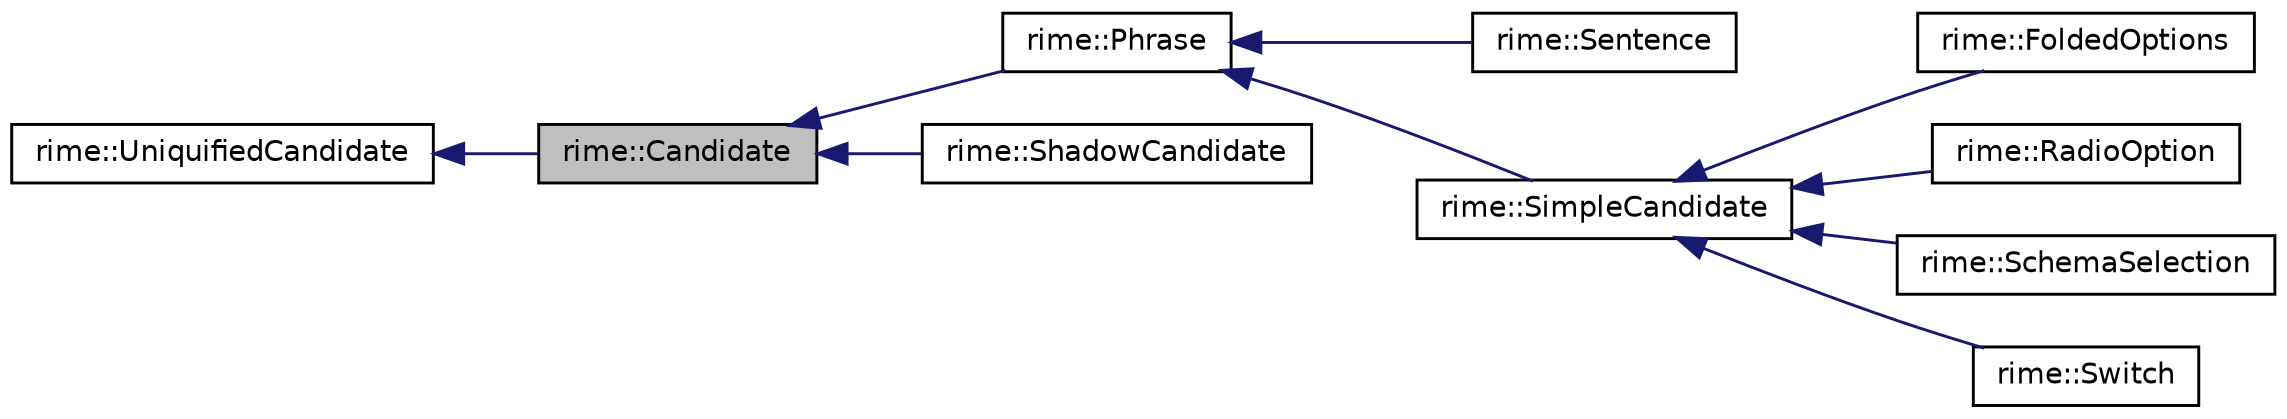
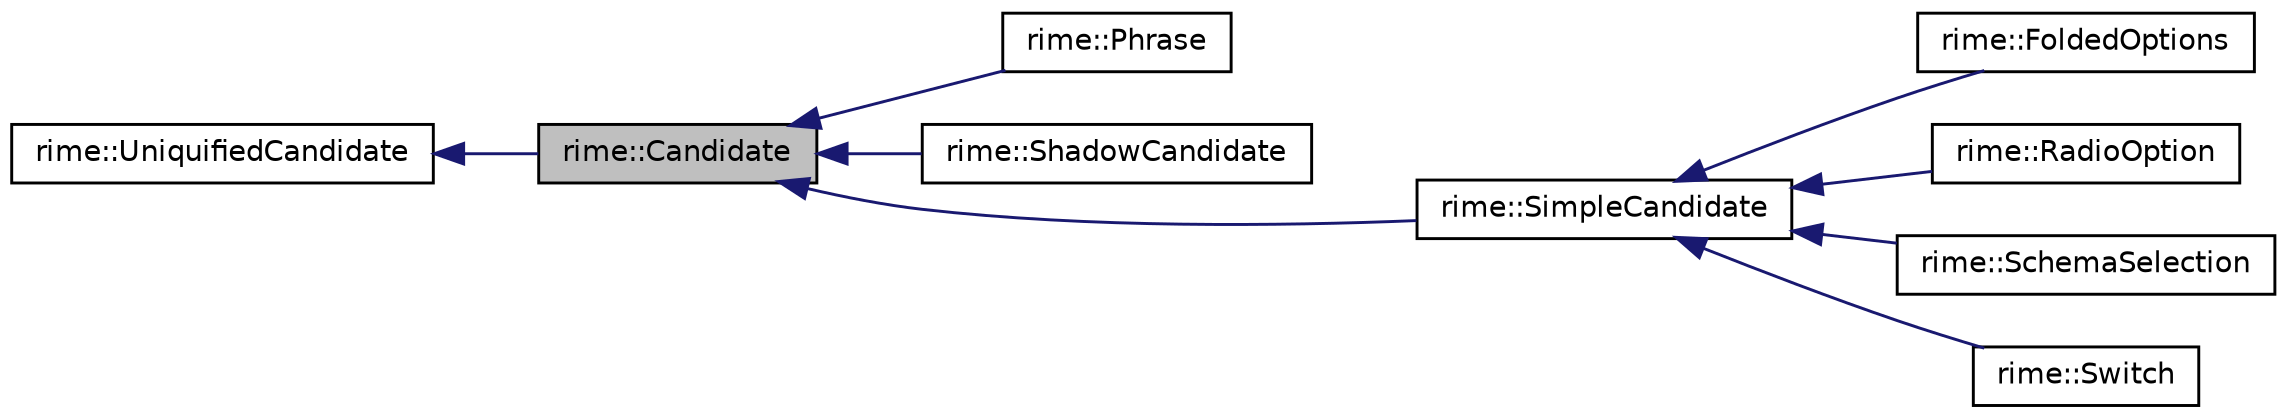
node "rime::Sentence": removed
edge "rime::SimpleCandidate" -> "rime::Phrase": now "rime::SimpleCandidate" -> "rime::Candidate"
